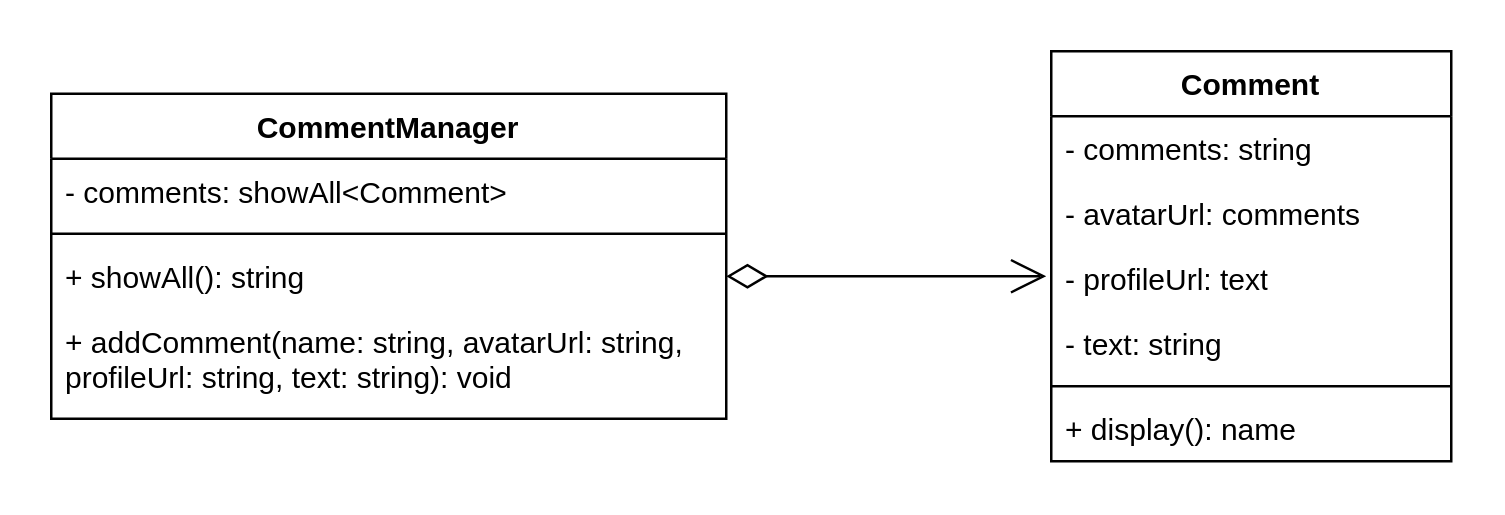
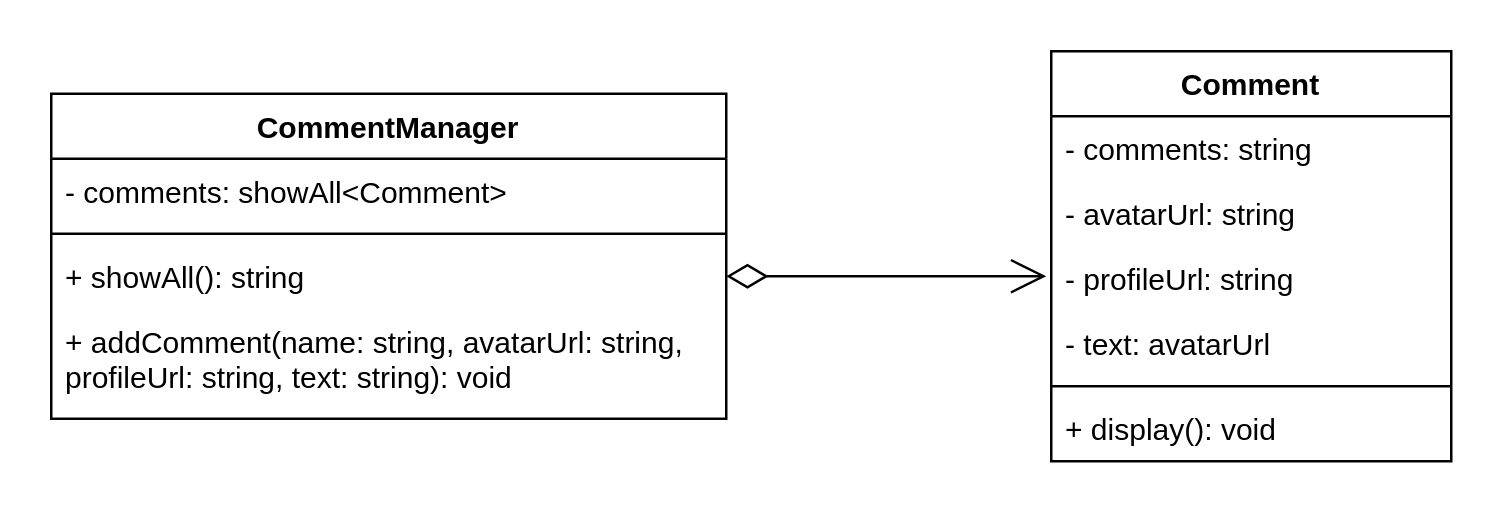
node "- avatarUrl: comments": label "- avatarUrl: comments" -> "- avatarUrl: string"
node "- profileUrl: text": label "- profileUrl: text" -> "- profileUrl: string"
node "- text: string": label "- text: string" -> "- text: avatarUrl"
node "+ display(): name": label "+ display(): name" -> "+ display(): void"
